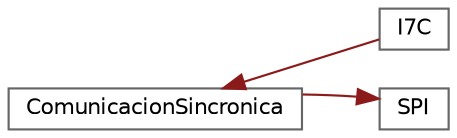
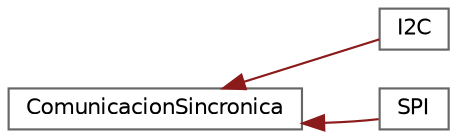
node "I7C": label "I7C" -> "I2C"
edge "ComunicacionSincronica" -> "SPI": reversed
